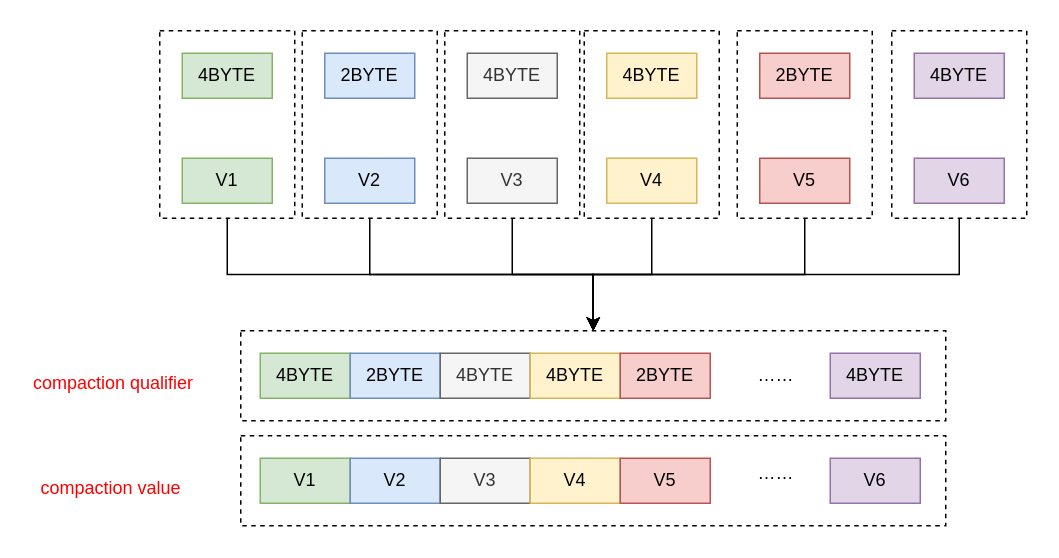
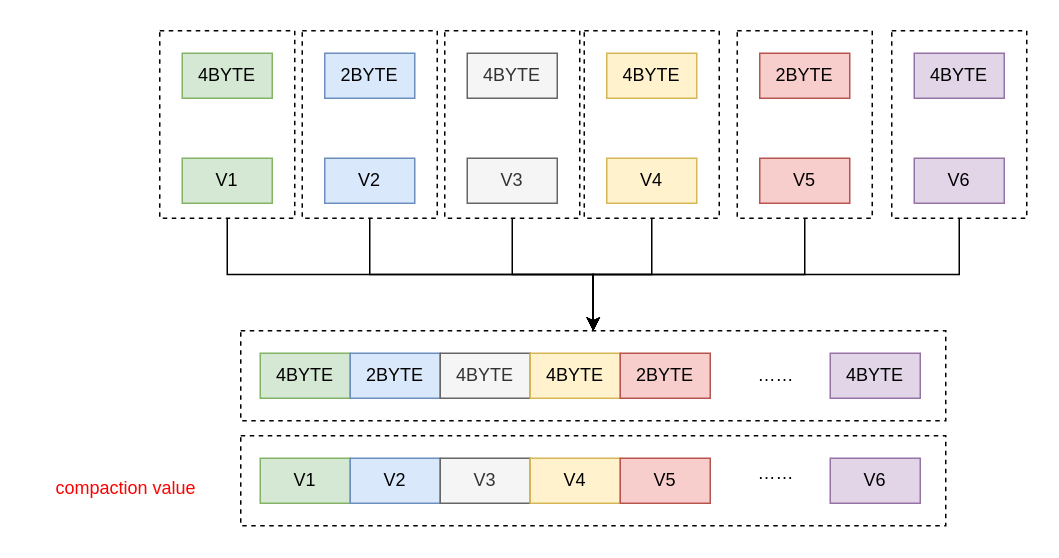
node "compaction qualifier": removed
node "compaction value": moved (121, 488) -> (136, 488)
